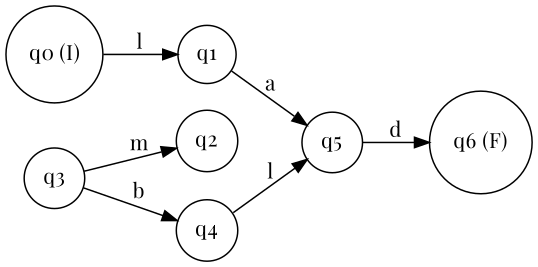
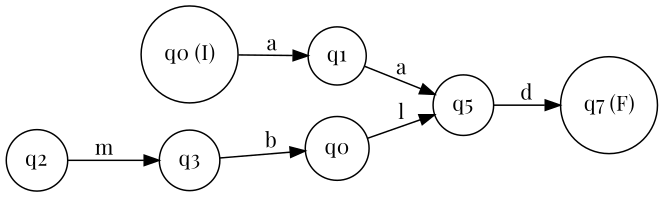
edge "q0 (I)" -> "q1": label "l" -> "a"
node "q6 (F)": label "q6 (F)" -> "q7 (F)"
edge "q3" -> "q2": reversed
node "q4": label "q4" -> "q0"
